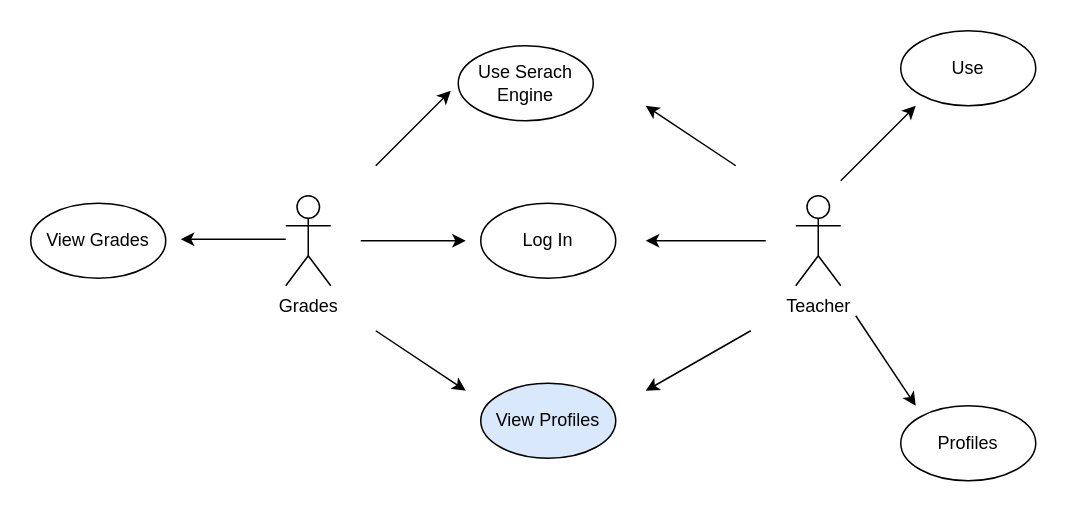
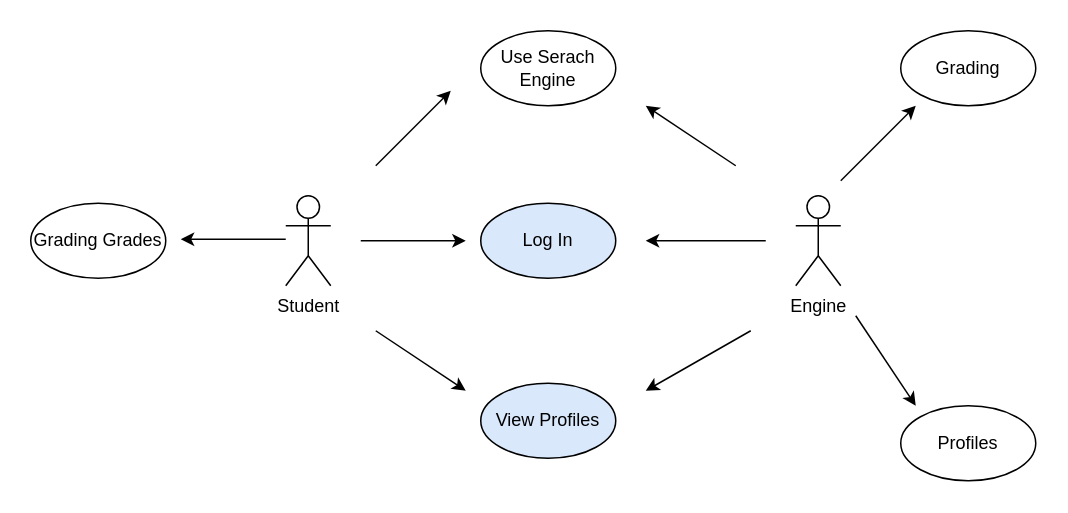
node "Use": label "Use" -> "Grading"
node "Use Serach Engine": moved (526, 83) -> (548, 68)
node "View Grades": label "View Grades" -> "Grading Grades"
node "Log In": fillcolor #ffffff -> #dae8fc
node "Grades": label "Grades" -> "Student"
node "Teacher": label "Teacher" -> "Engine"
